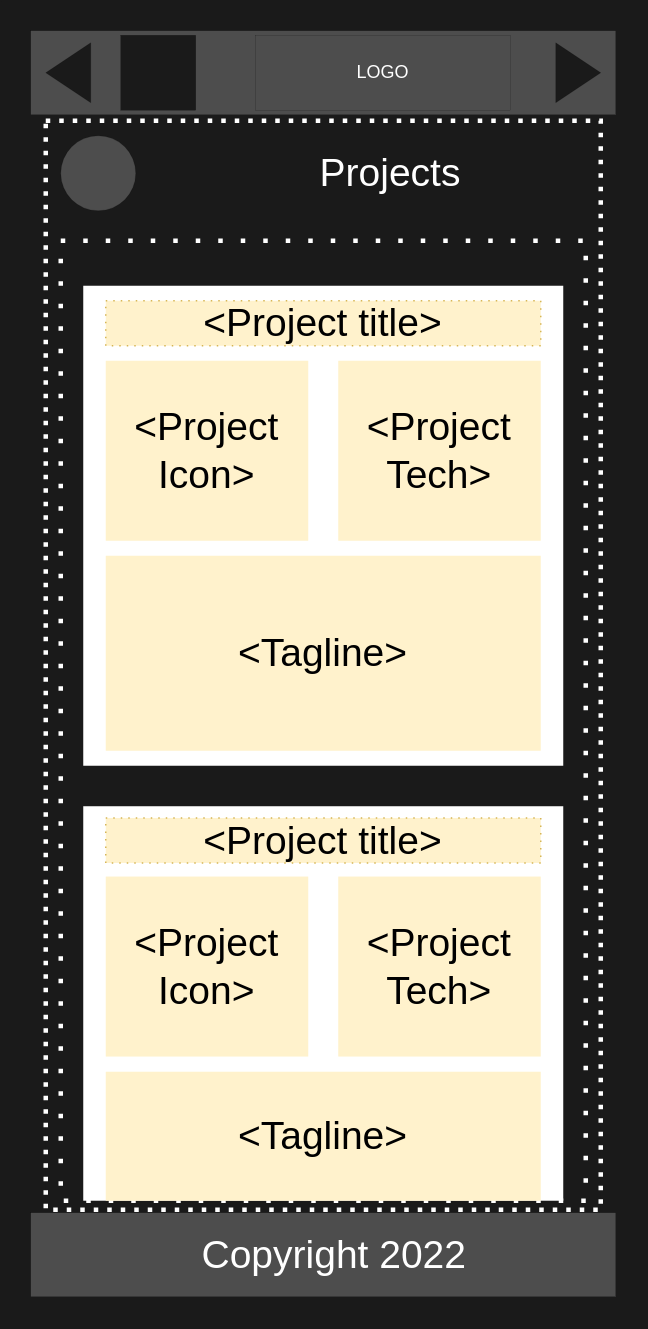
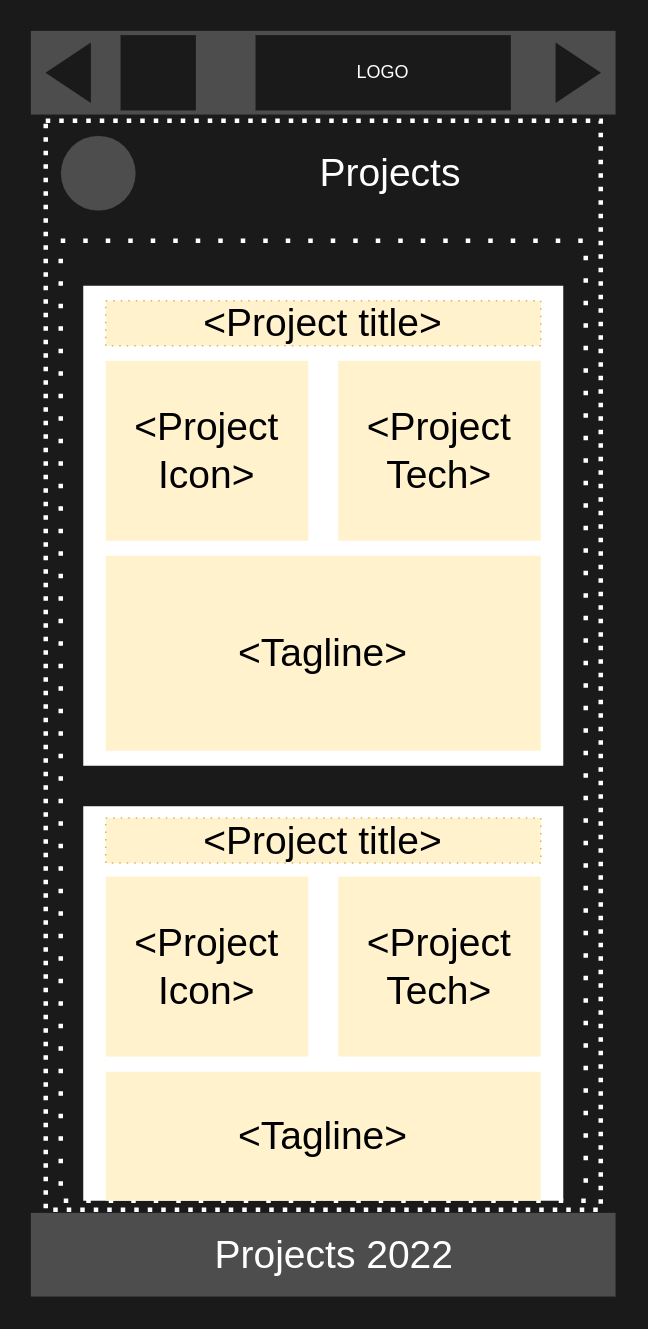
node "LOGO": fillcolor #4d4d4d -> #1a1a1a
node "Copyright 2022": label "Copyright 2022" -> "Projects 2022"
